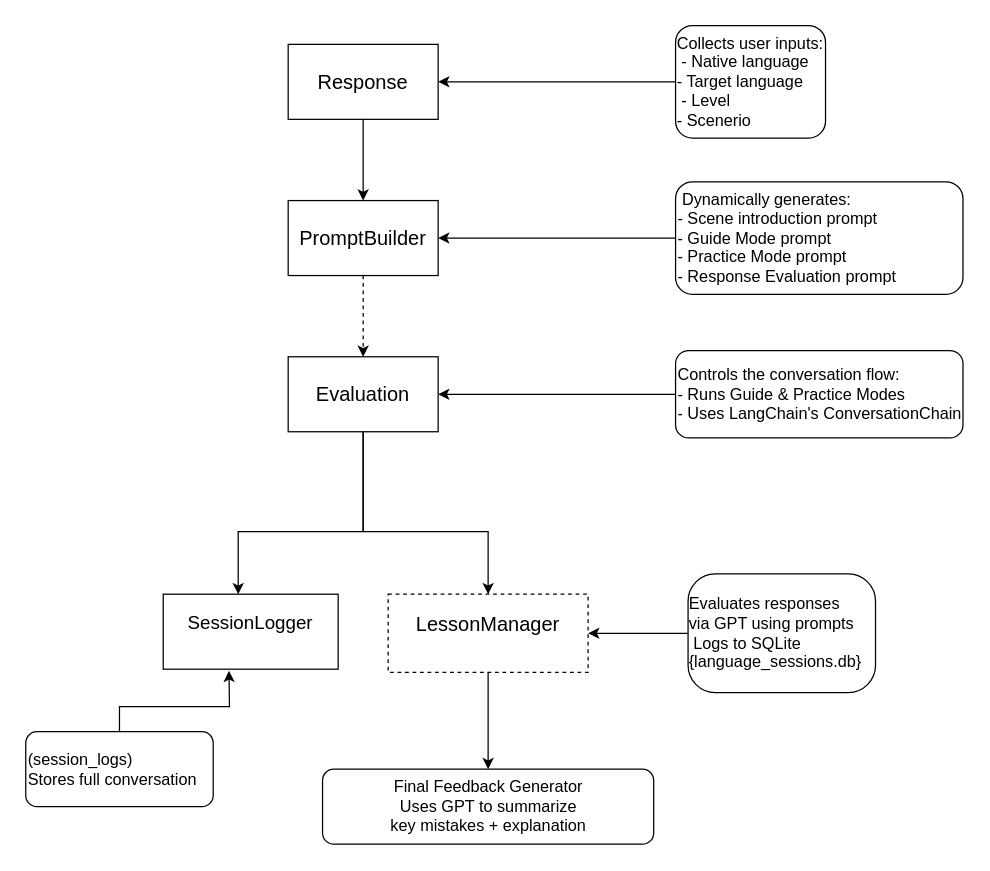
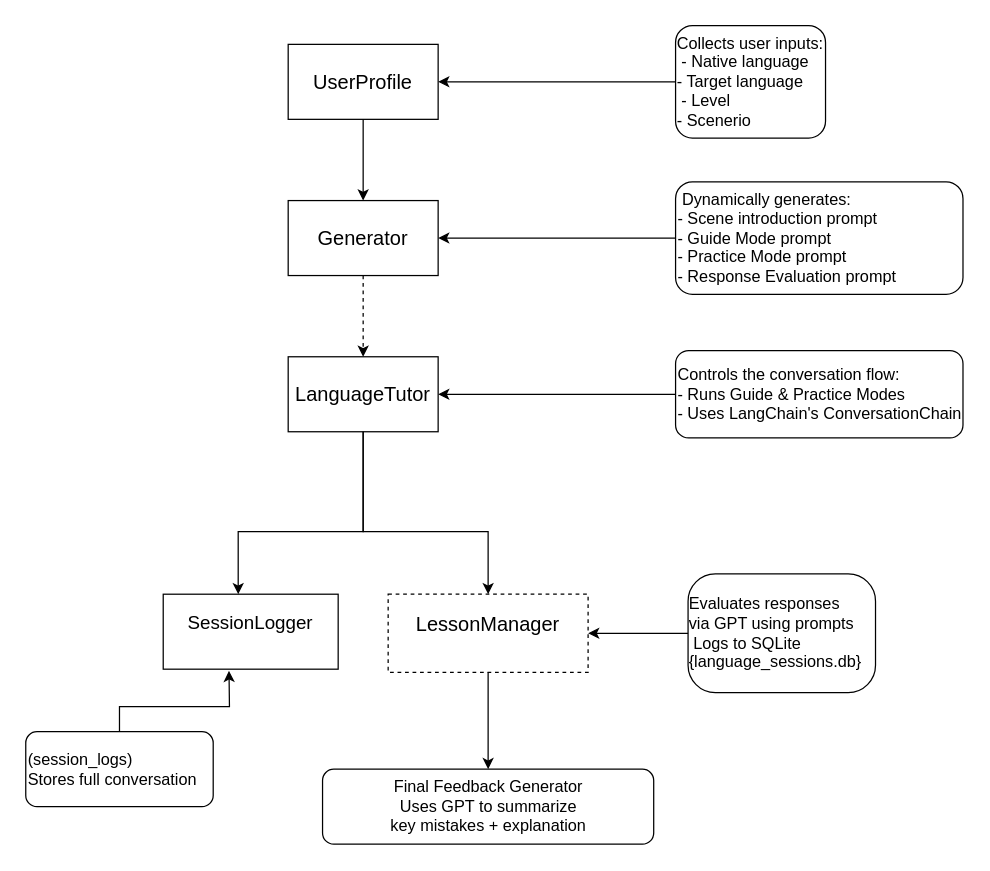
node "Response": label "Response" -> "UserProfile"
node "PromptBuilder": label "PromptBuilder" -> "Generator"
node "Evaluation": label "Evaluation" -> "LanguageTutor"
